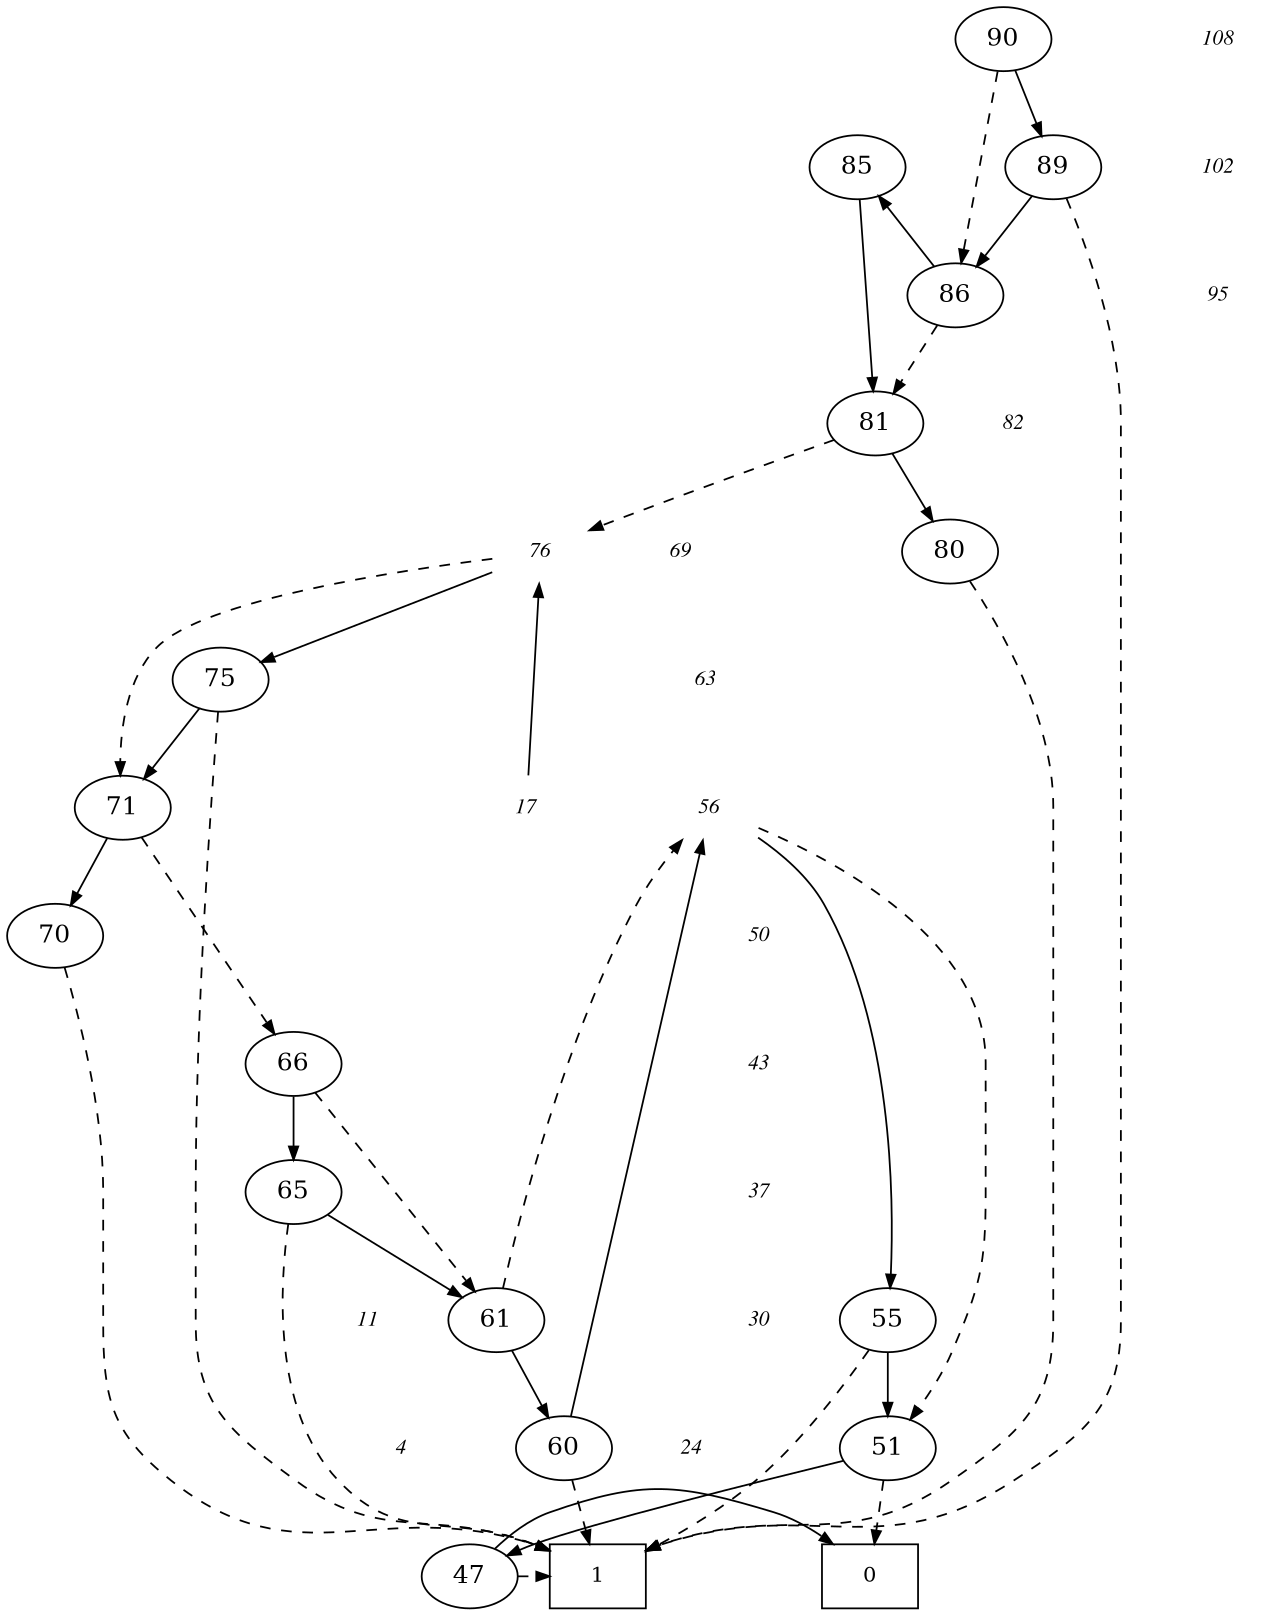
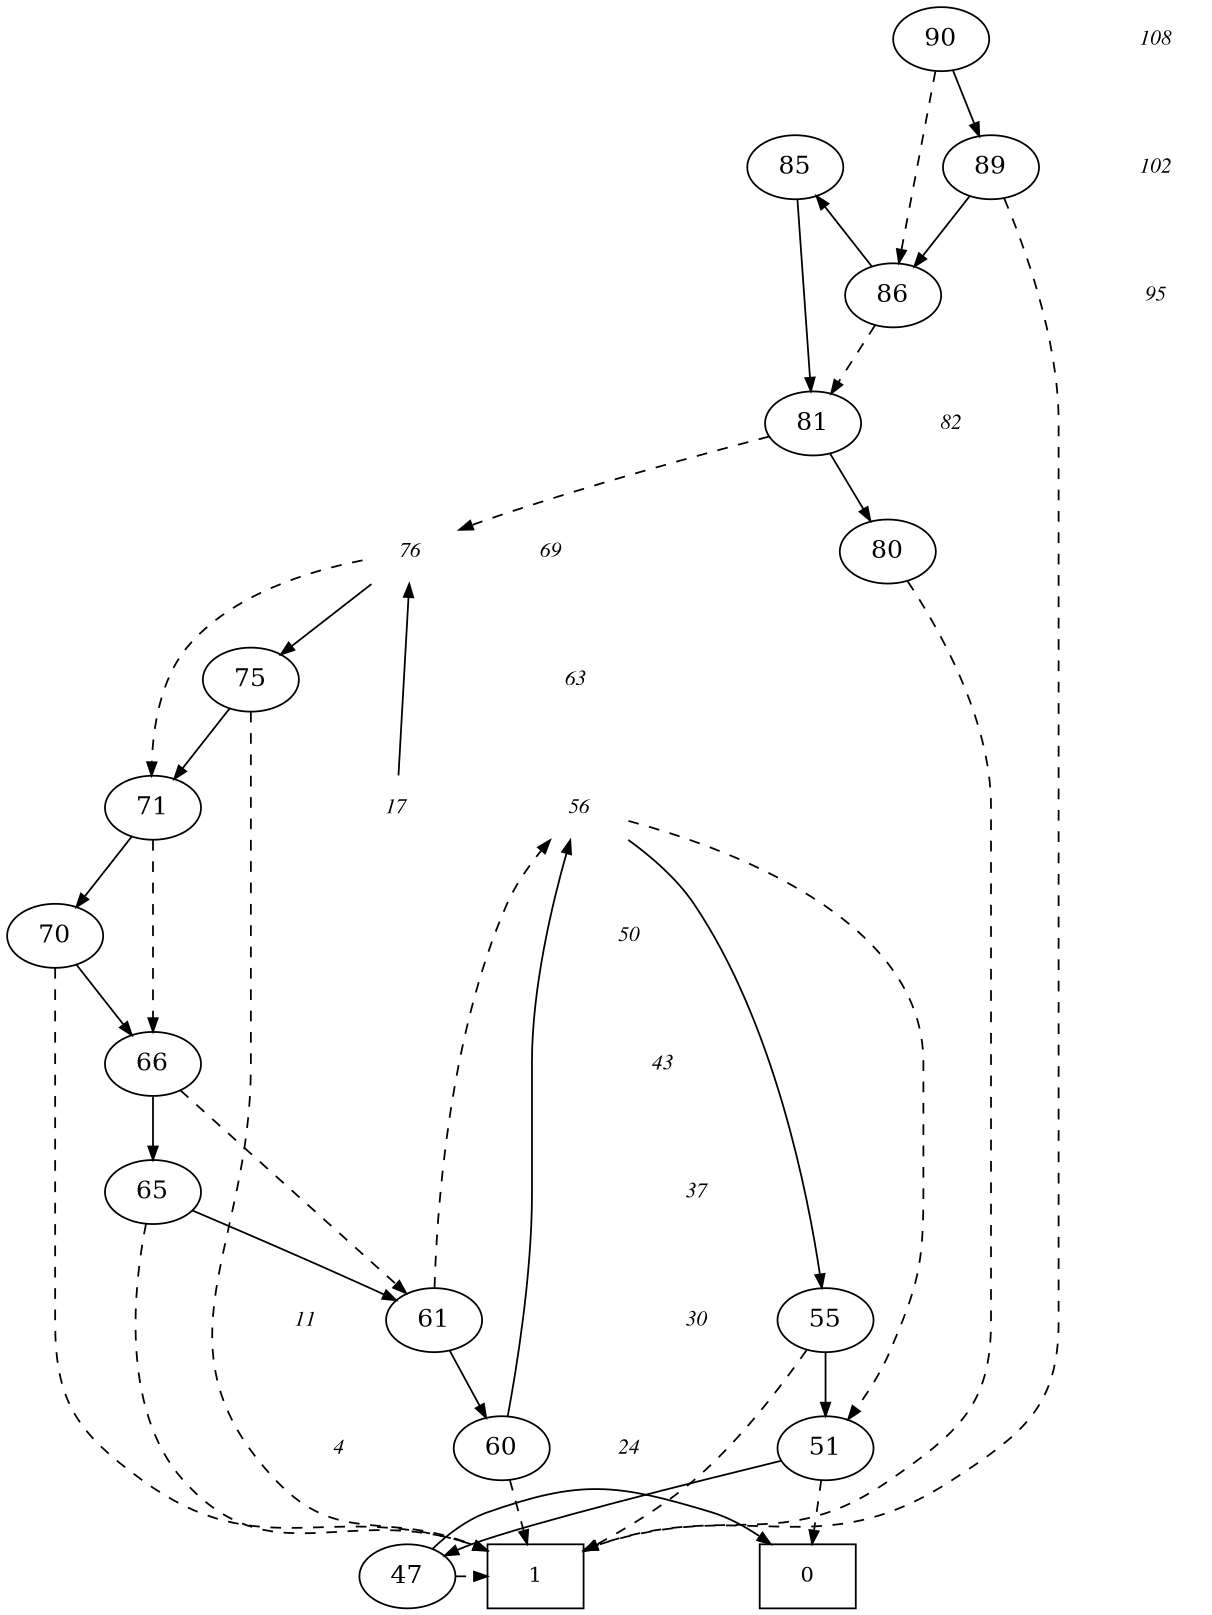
edge "70" -> "66": added
